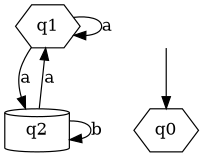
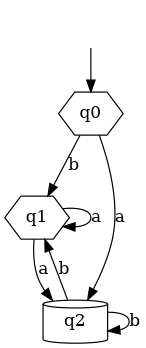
edge "q2" -> "q1": label "a" -> "b"
edge "q0" -> "q1": added, label "b"
edge "q0" -> "q2": added, label "a"
